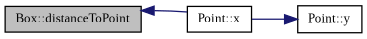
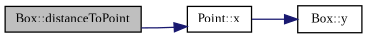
edge "Point::x" -> "Box::distanceToPoint": reversed
node "Point::y": label "Point::y" -> "Box::y"
